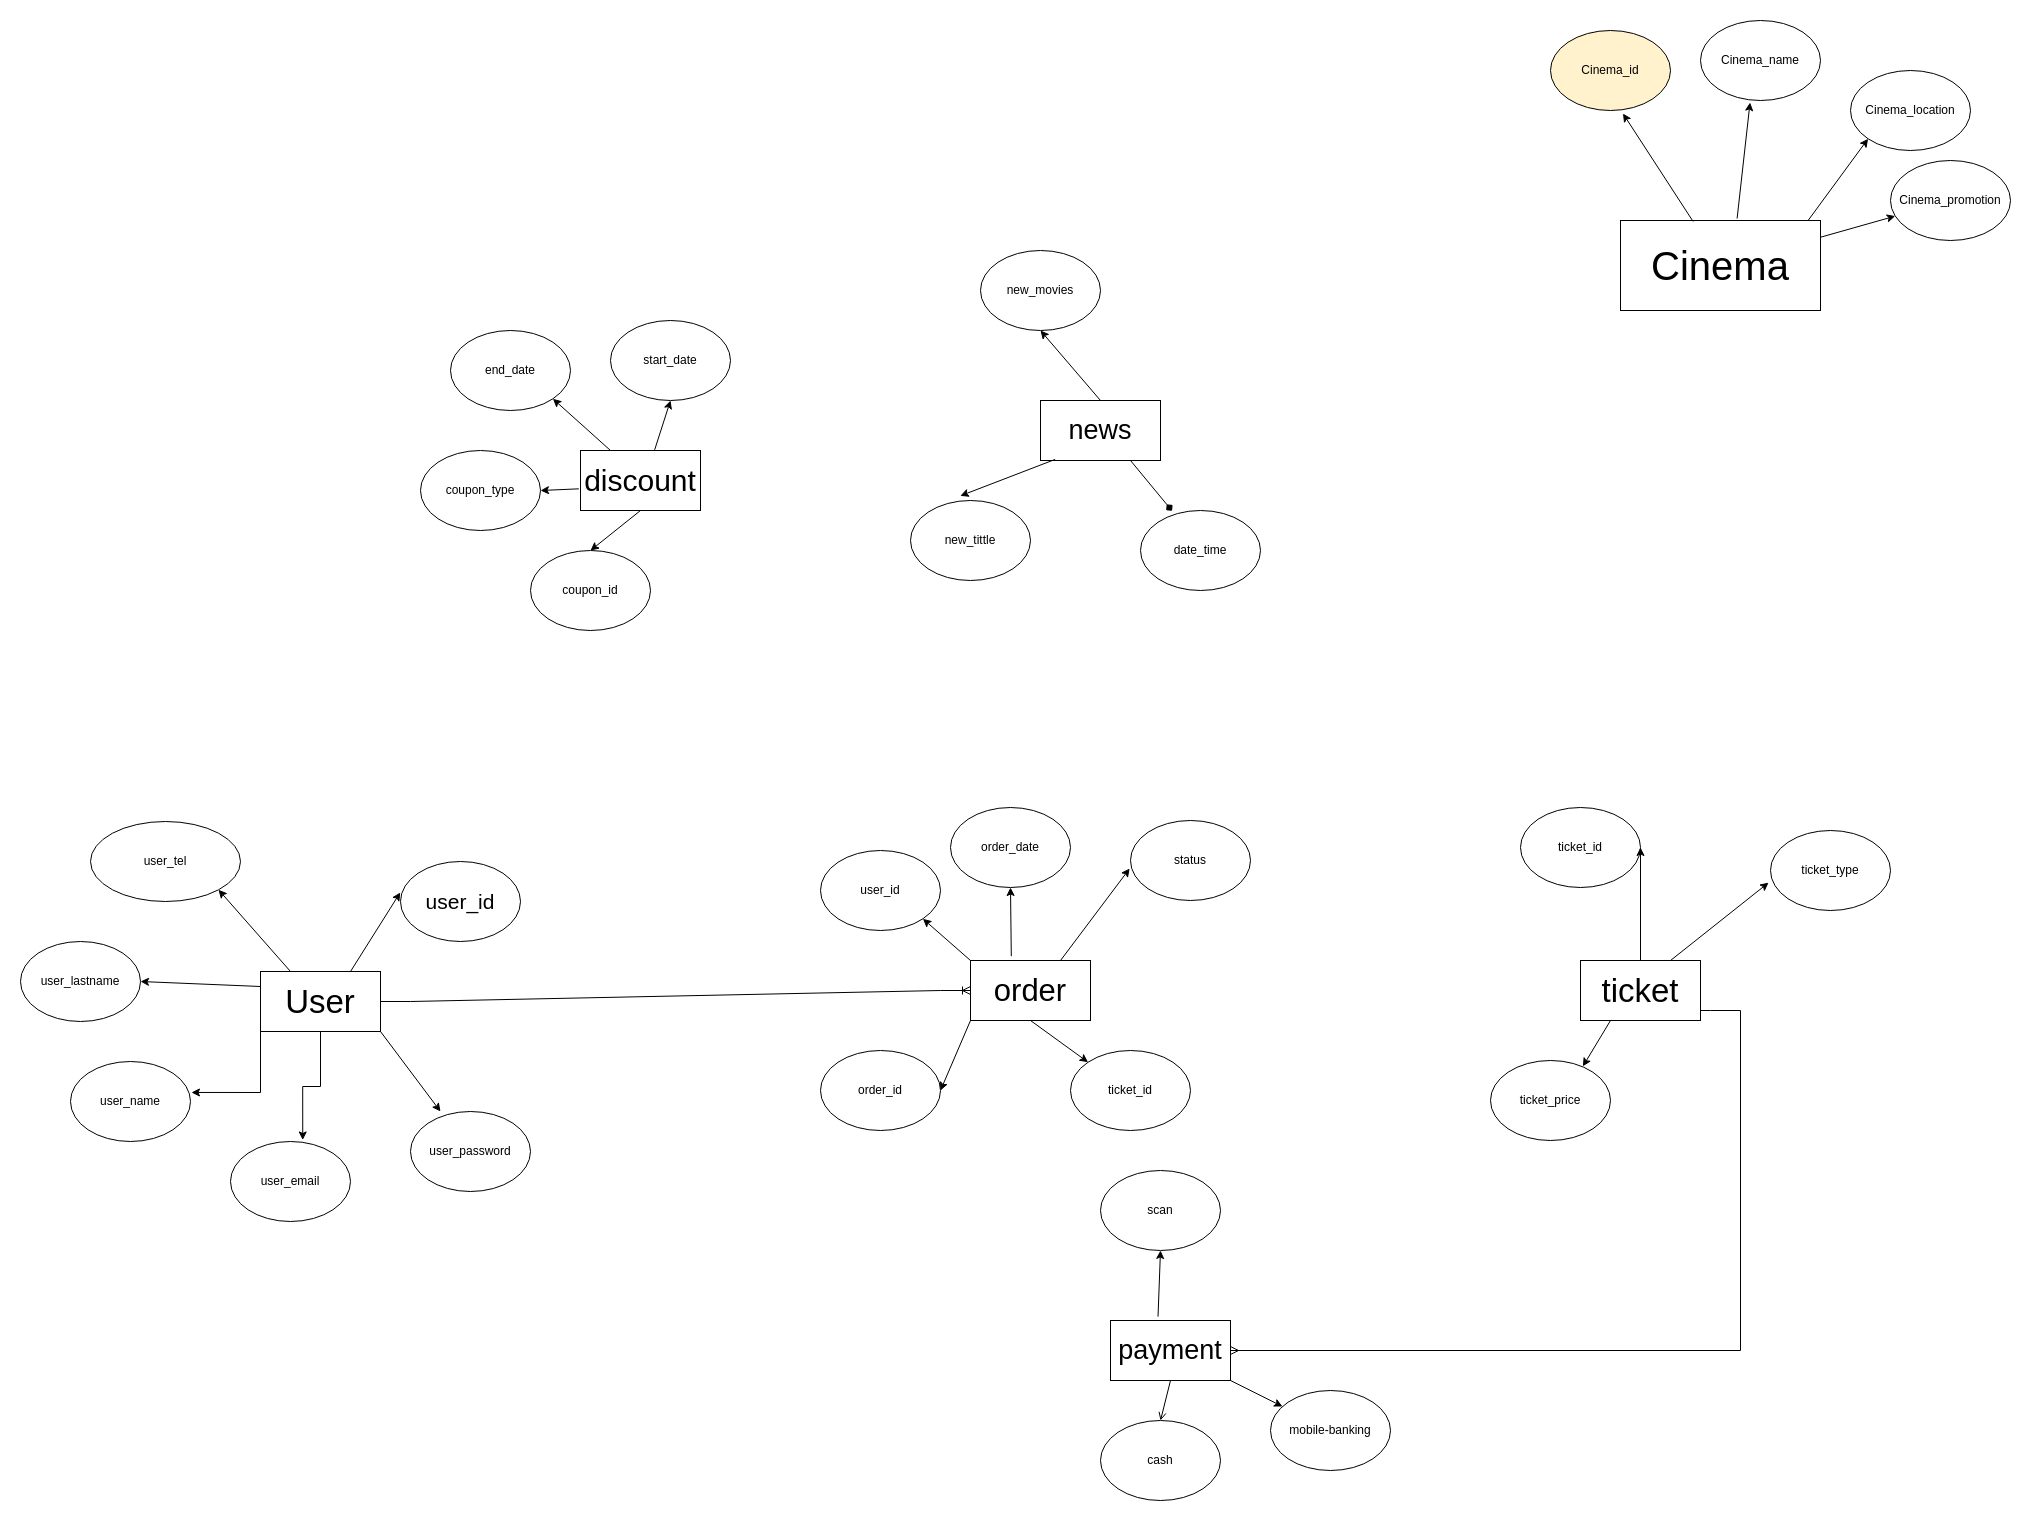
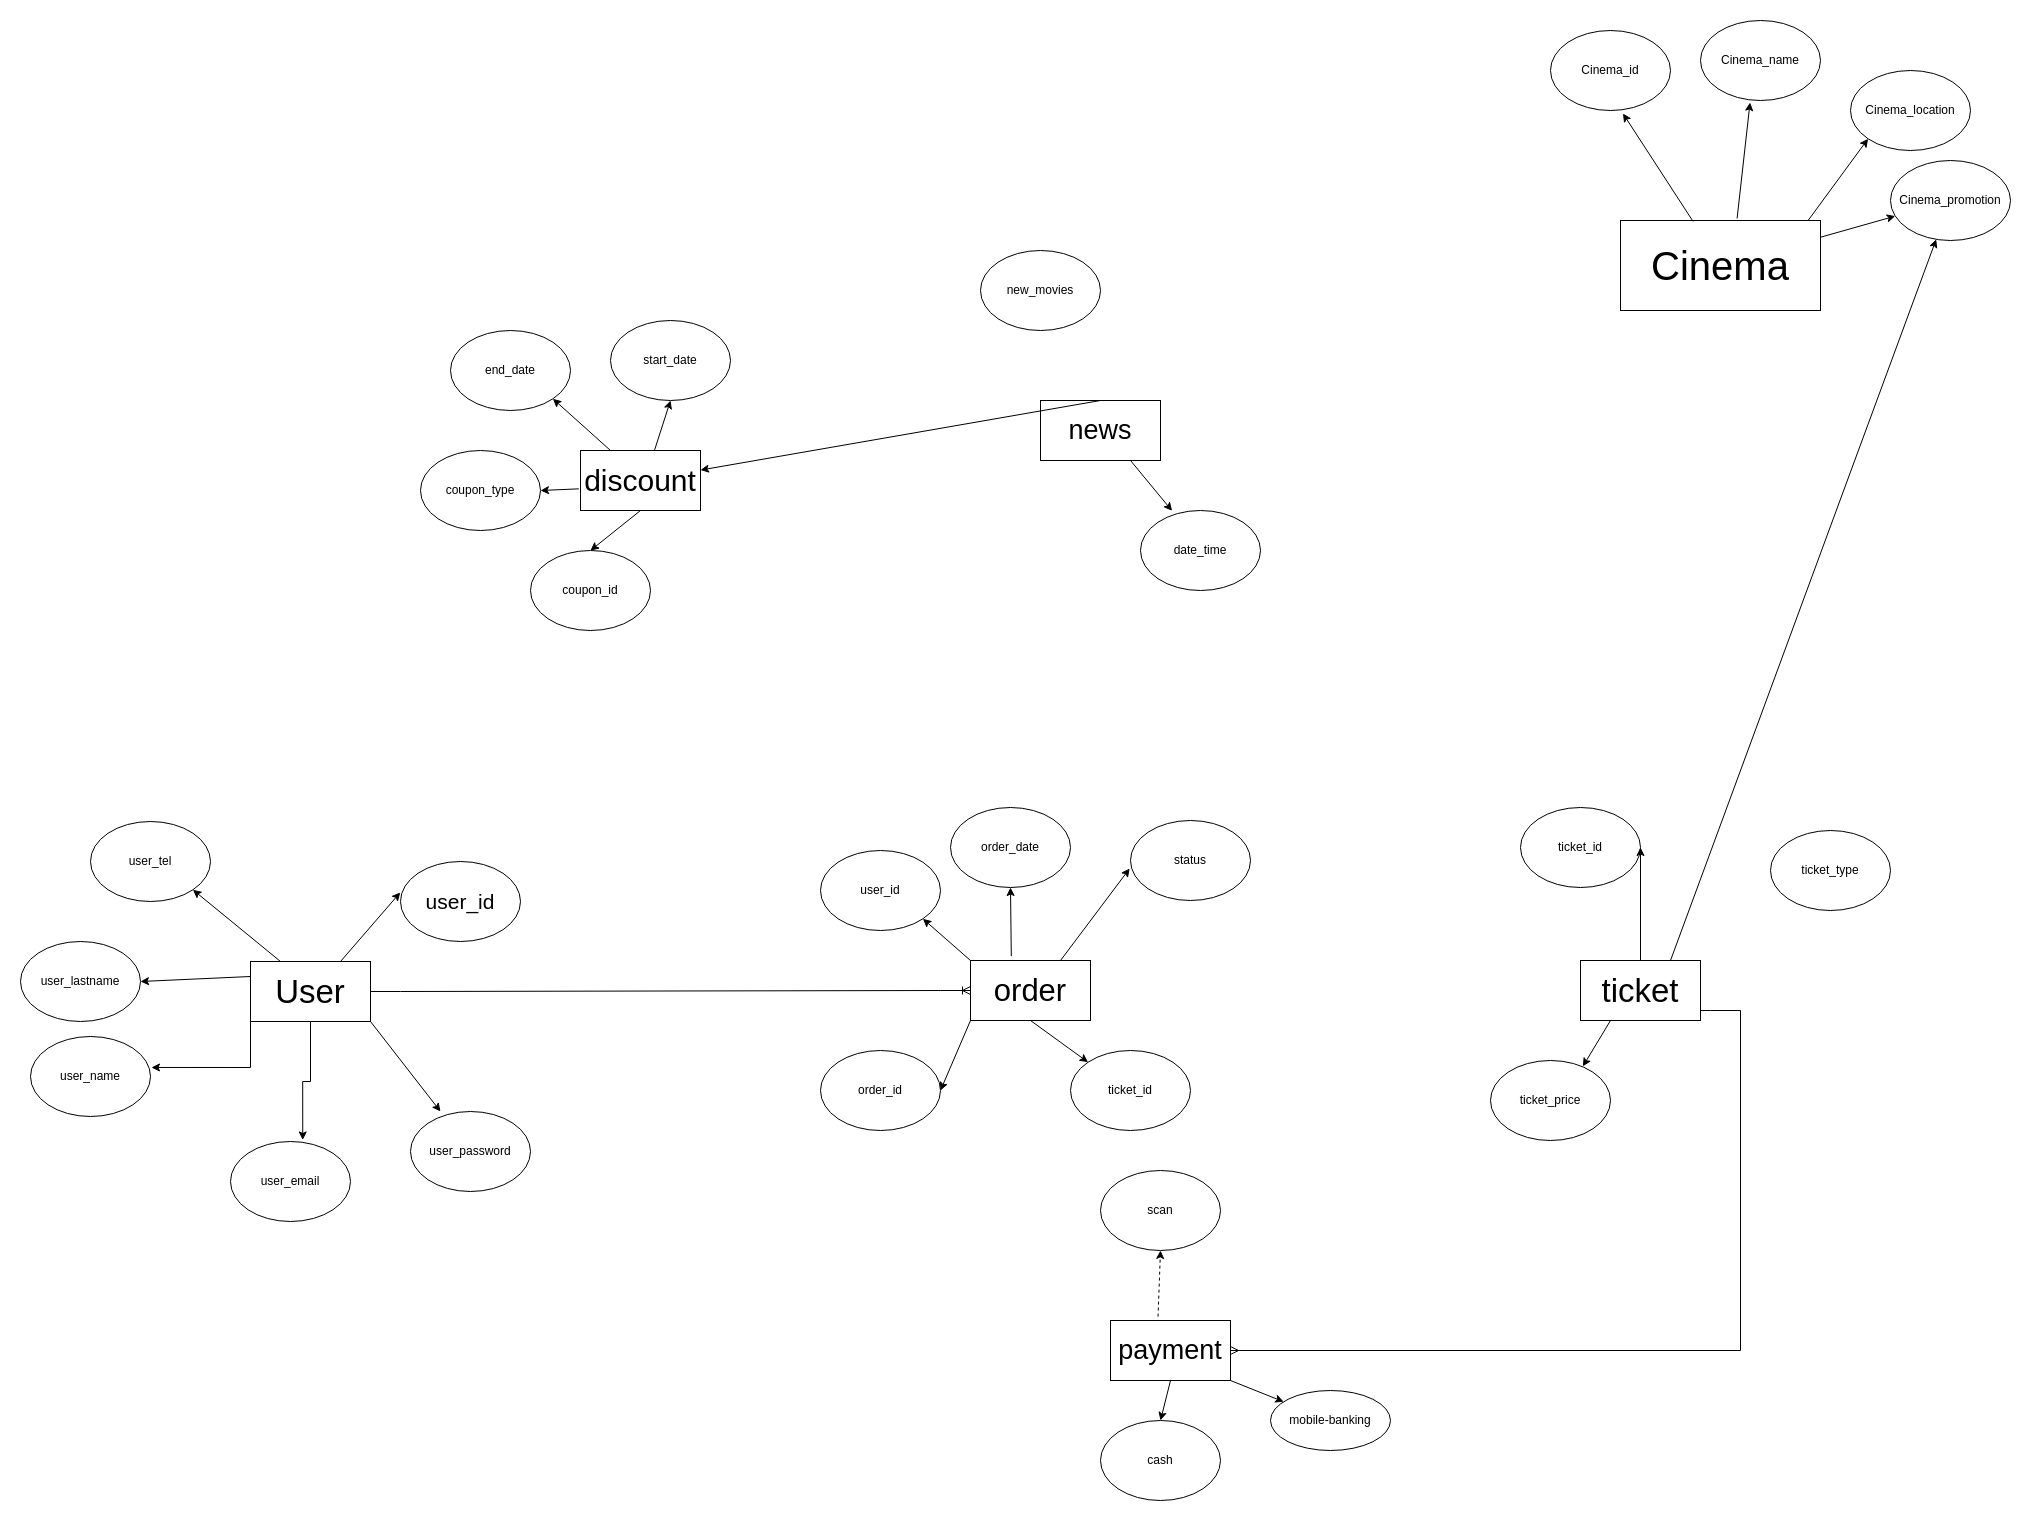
node "Cinema_id": fillcolor #fff2cc -> #ffffff
edge "news" -> "new_movies": now "news" -> "discount"
edge "news" -> "new_tittle": removed
edge "news" -> "date_time": arrowhead diamond -> classic
node "new_tittle": removed
node "user_tel": size 150x80 -> 120x80
edge "ticket" -> "ticket_type": now "ticket" -> "Cinema_promotion"
node "User": moved (321, 1002) -> (311, 992)
node "user_name": moved (131, 1102) -> (91, 1077)
edge "payment" -> "scan": style solid -> dashed
edge "payment" -> "cash": arrowhead open -> classic
node "mobile-banking": size 120x80 -> 120x60
